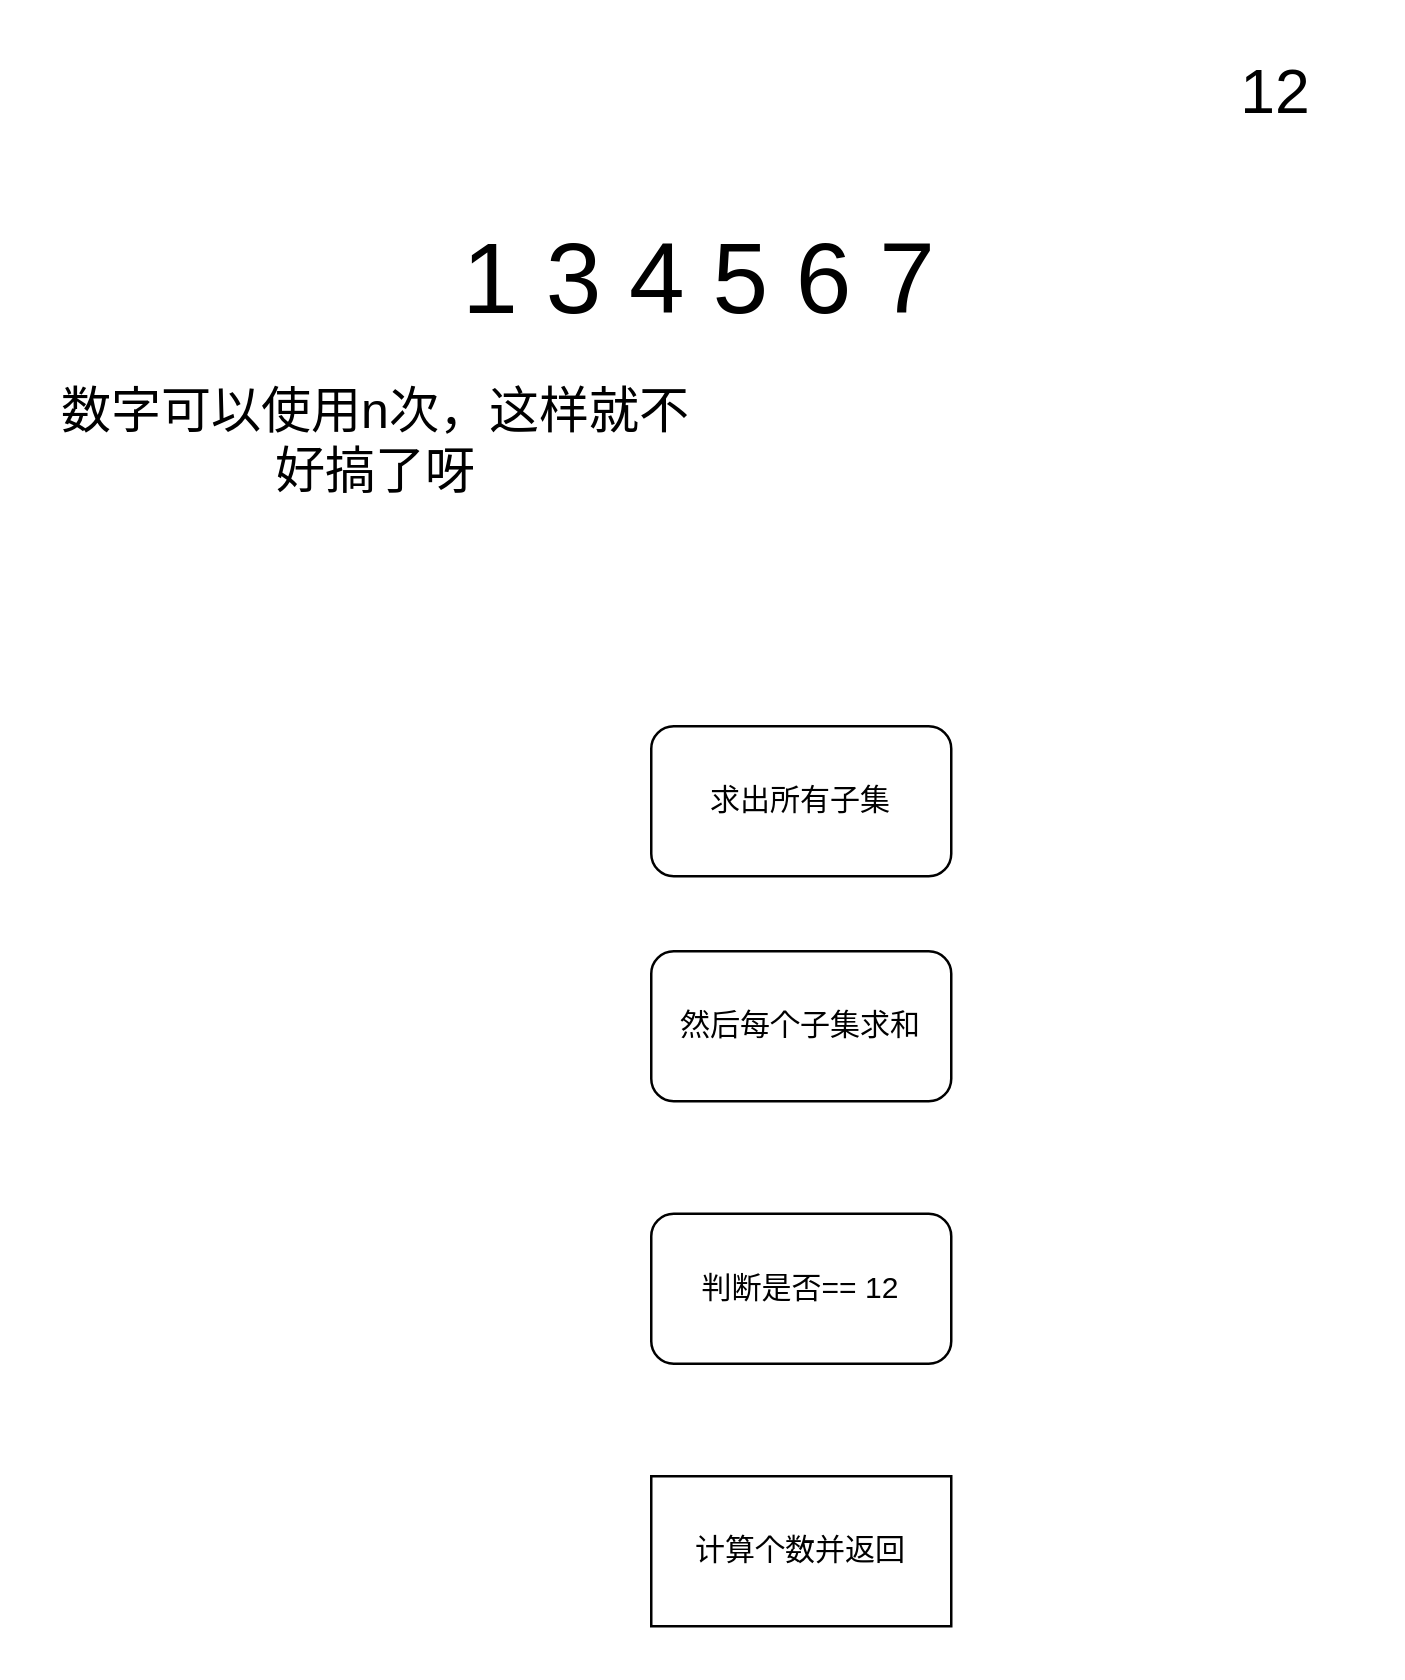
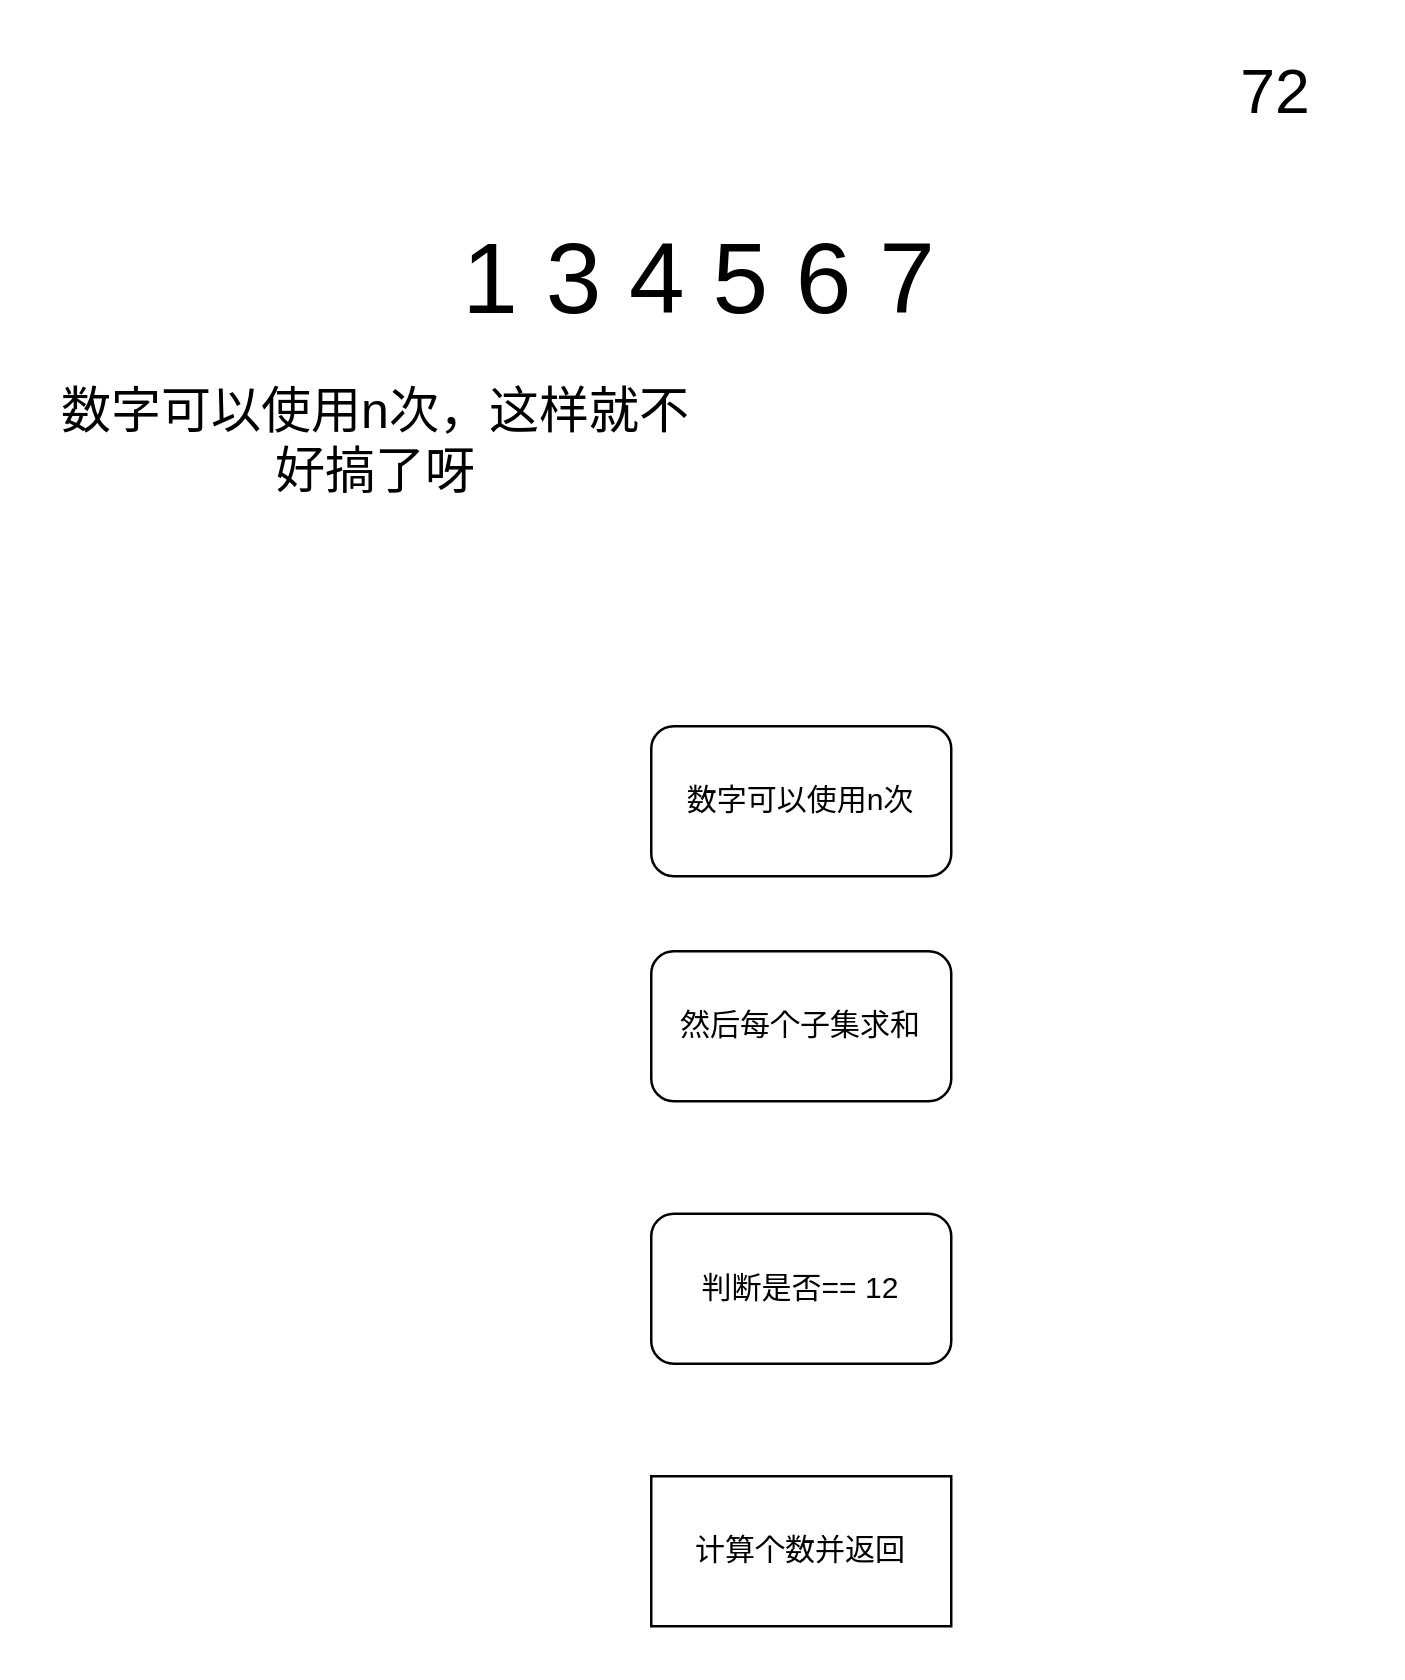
node "12": label "12" -> "72"
node "求出所有子集": label "求出所有子集" -> "数字可以使用n次"
